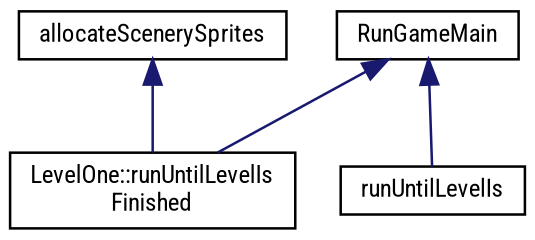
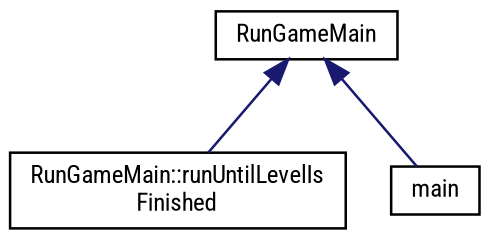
node "allocateScenerySprites": removed
node "LevelOne::runUntilLevelIs Finished": label "LevelOne::runUntilLevelIs Finished" -> "RunGameMain::runUntilLevelIs Finished"
node "runUntilLevelIs": label "runUntilLevelIs" -> "main"
